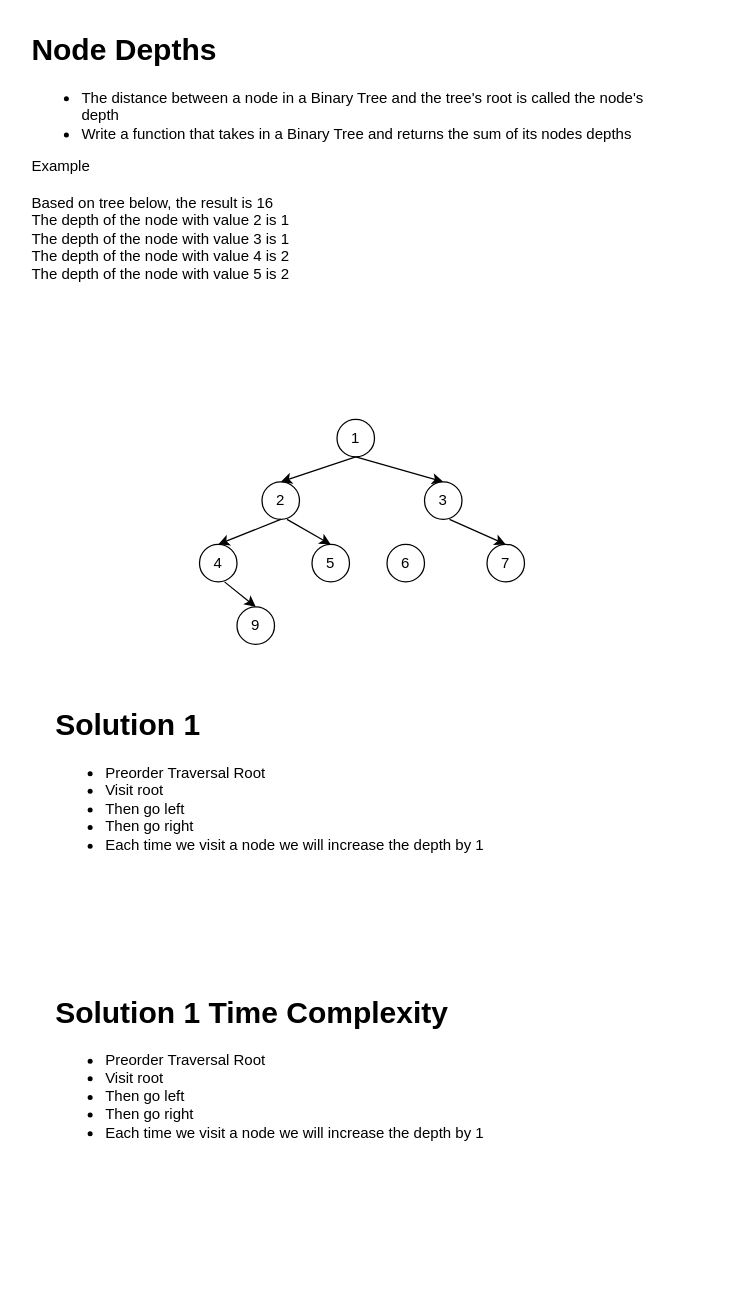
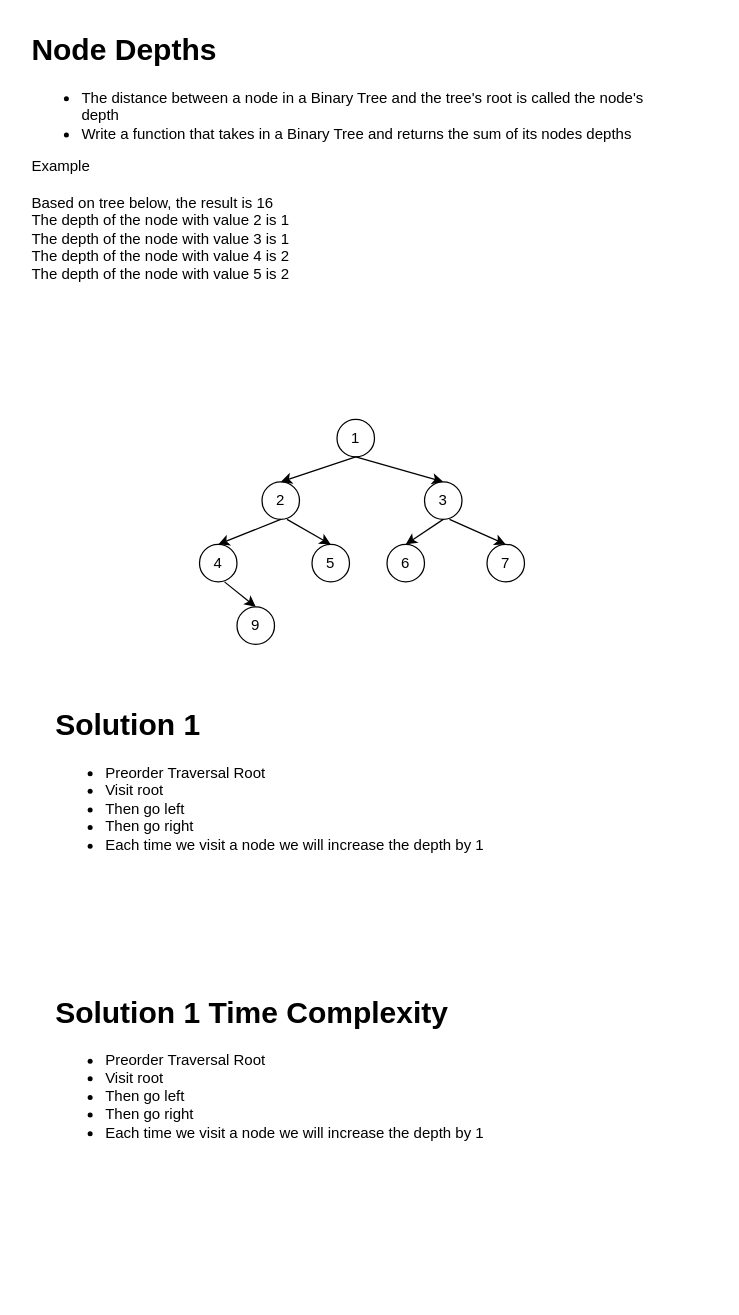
edge "3" -> "6": added
